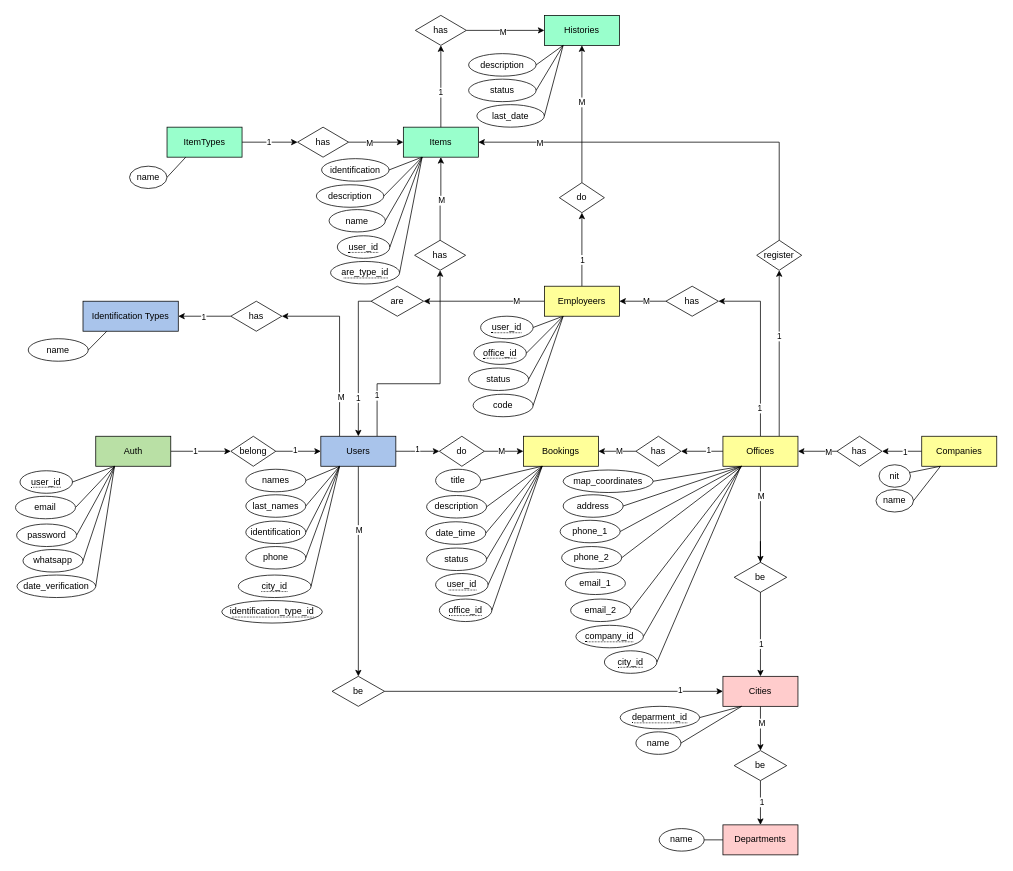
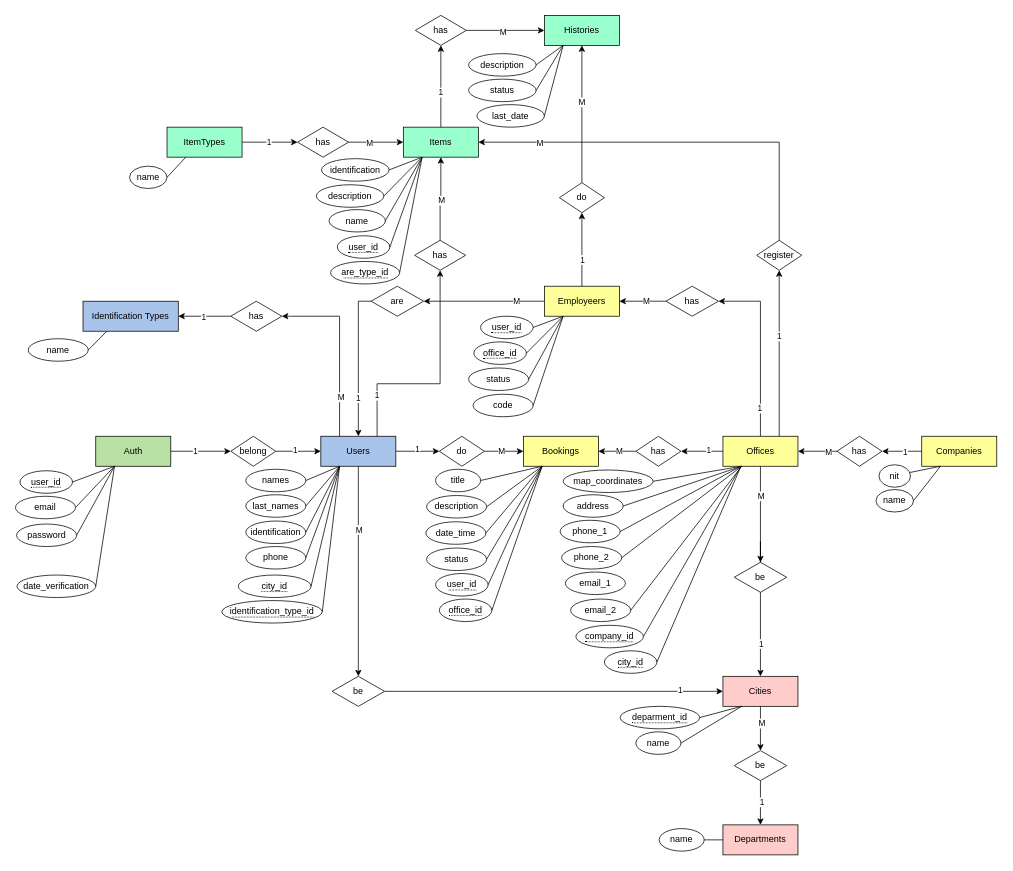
edge "Auth" -- "whatsapp": removed
edge "Users" -- "identification_type_id": added
node "whatsapp": removed
